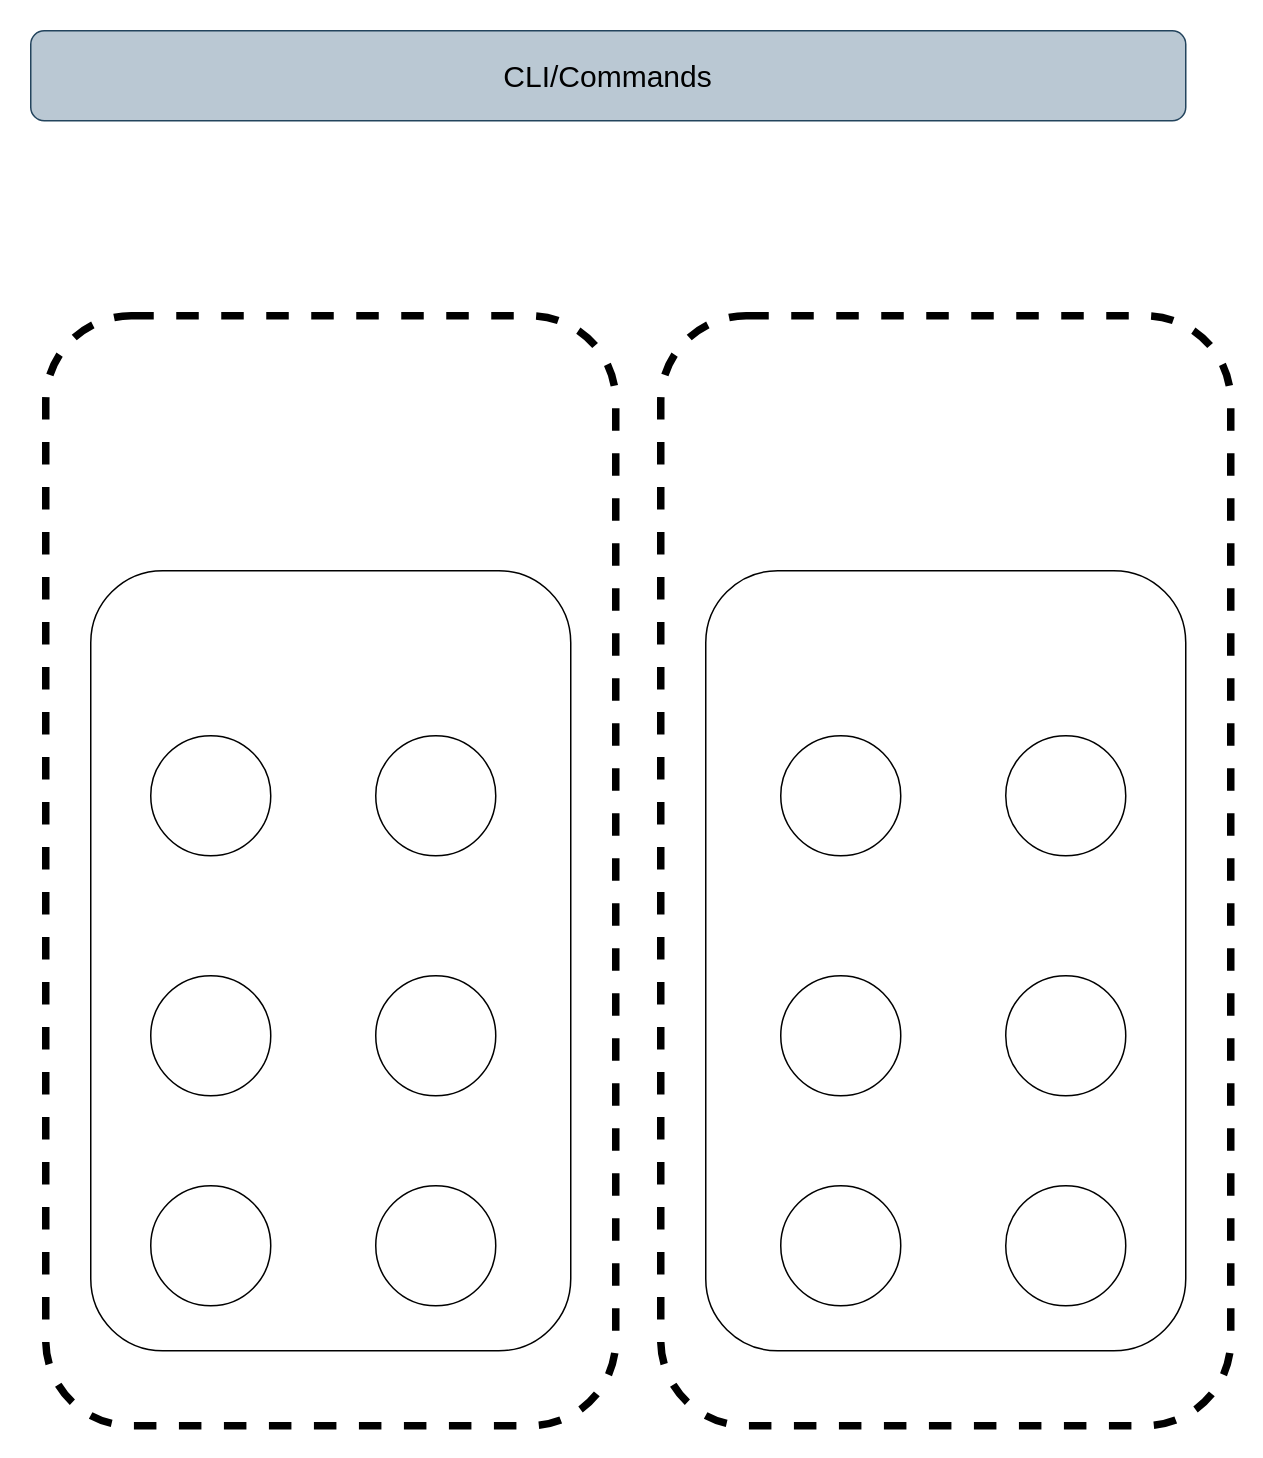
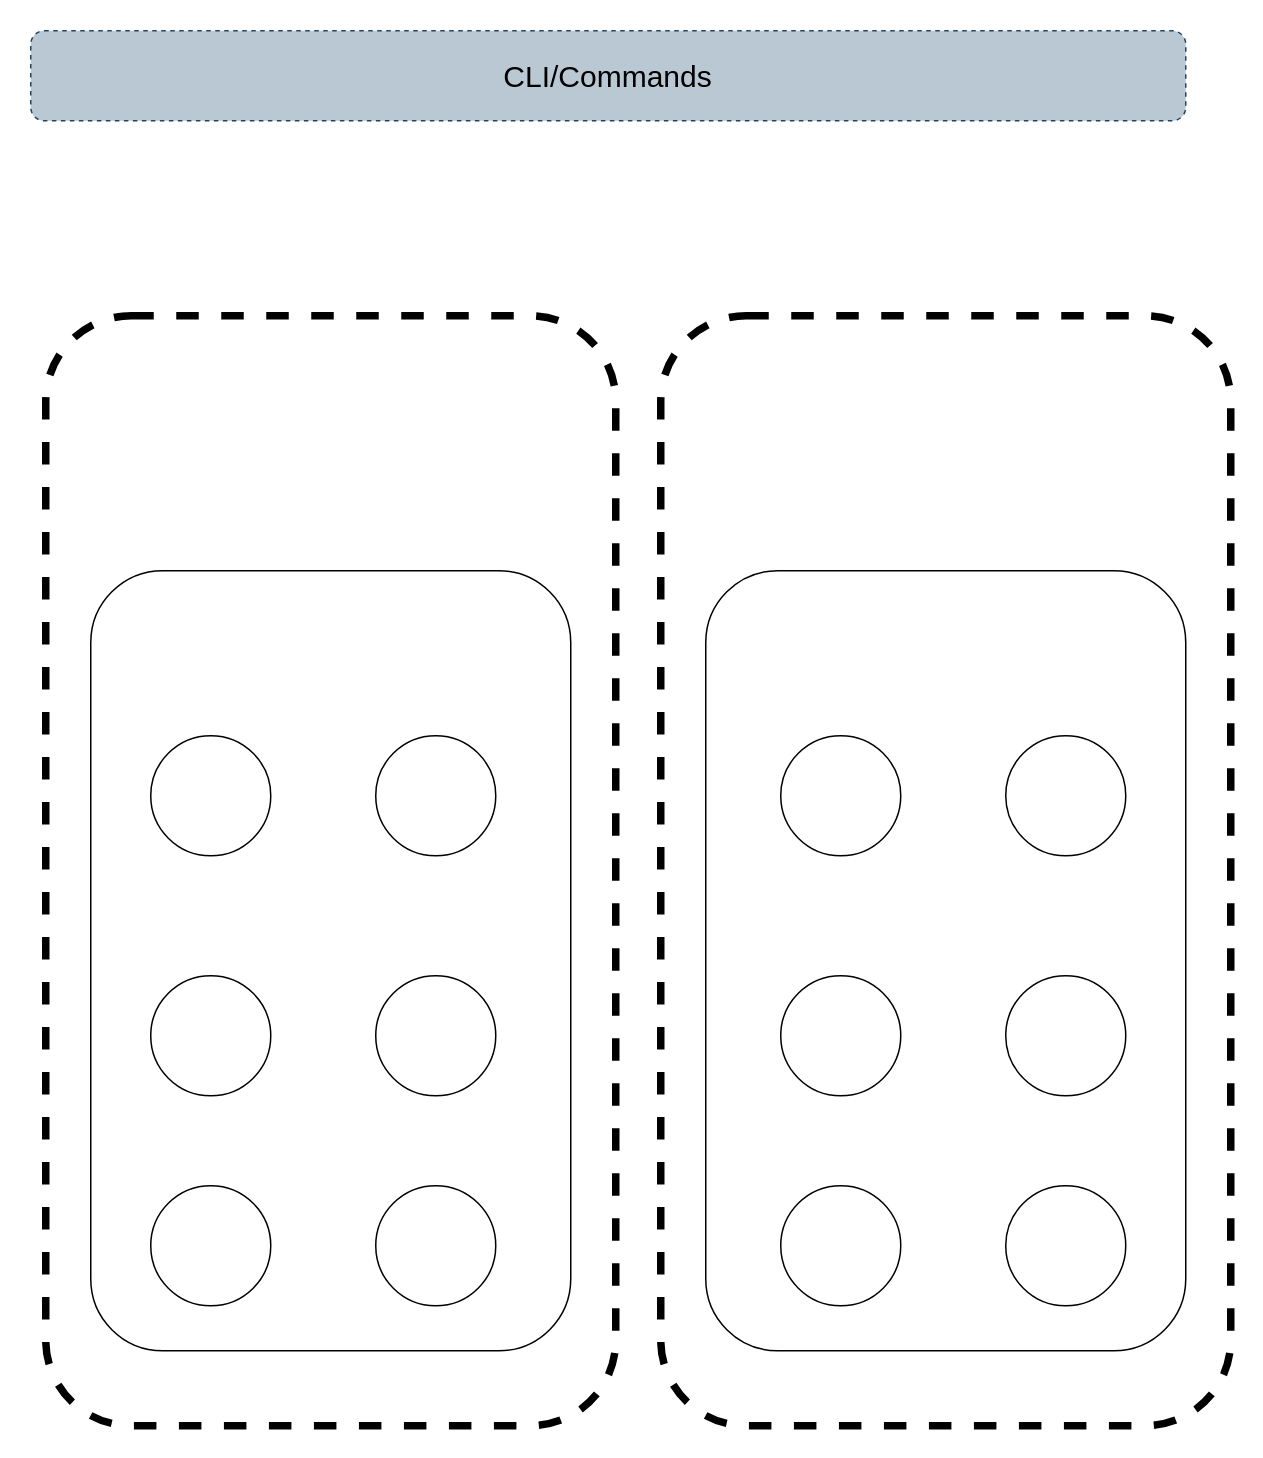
node "CLI/Commands": style solid -> dashed
